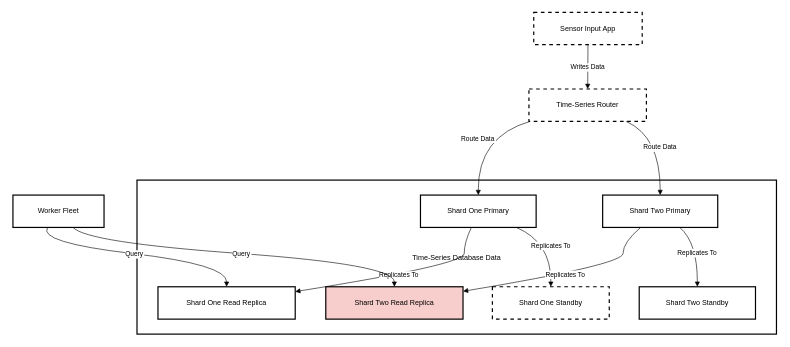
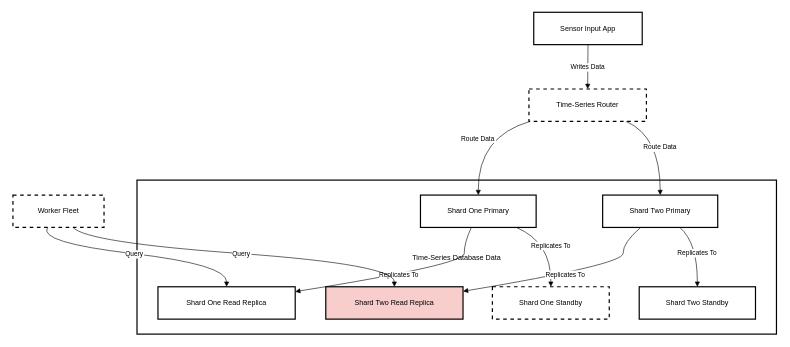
node "Sensor Input App": style dashed -> solid
node "Worker Fleet": style solid -> dashed
